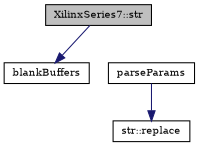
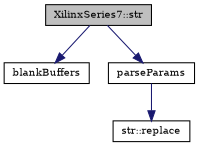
edge "XilinxSeries7::str" -> "parseParams": added
